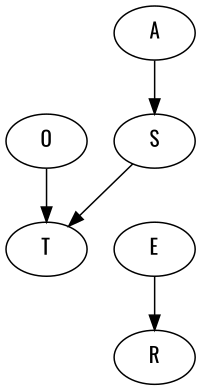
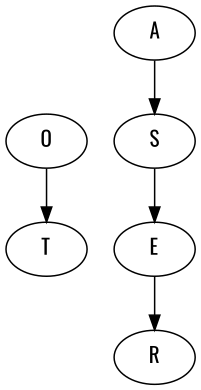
edge "S" -> "T": now "S" -> "E"
